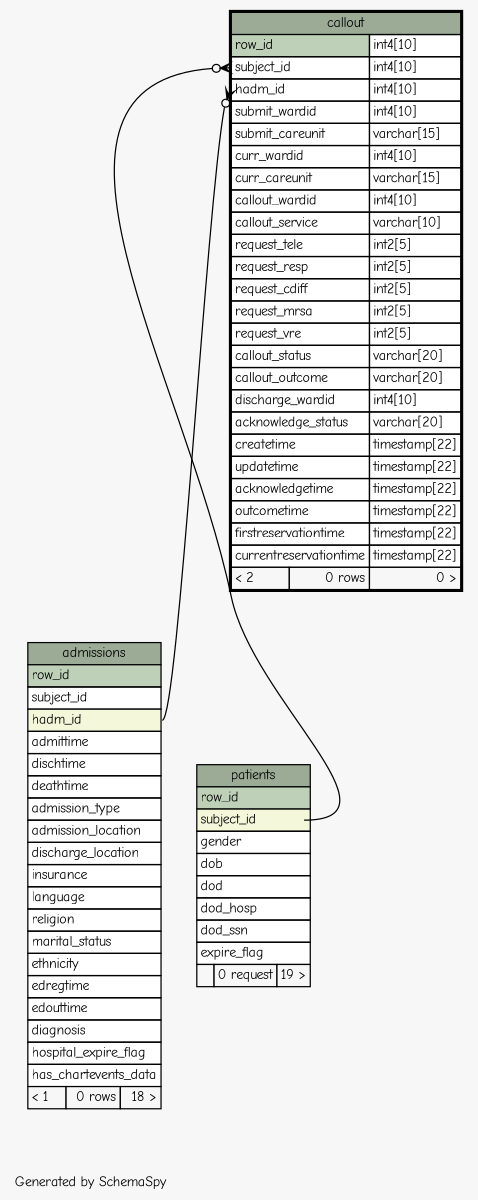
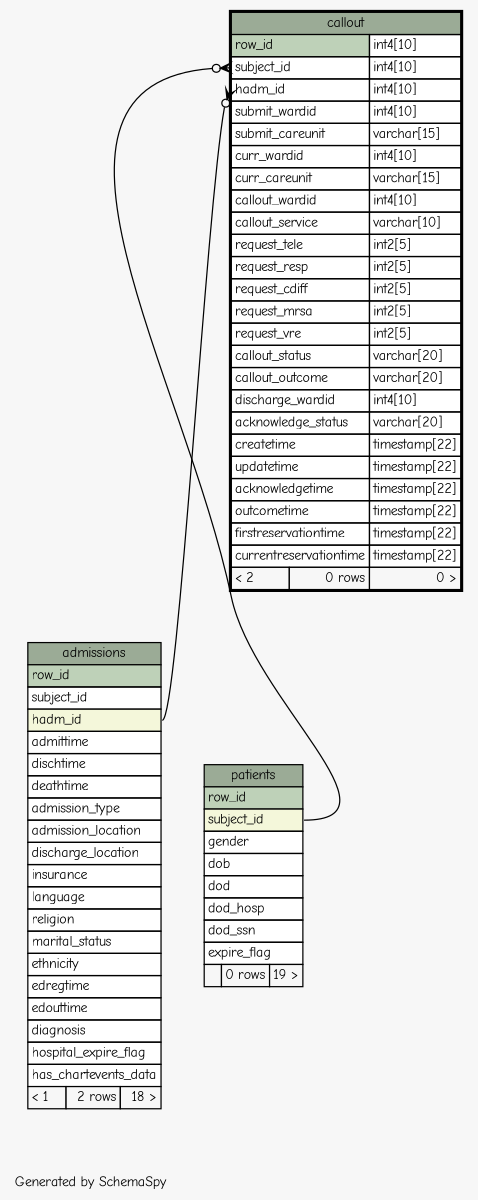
node "patients": text "0 request" -> "0 rows"
node "admissions": text "0 rows" -> "2 rows"
